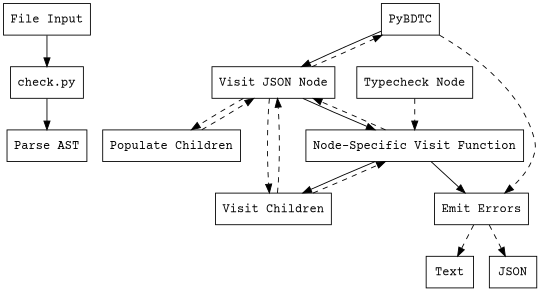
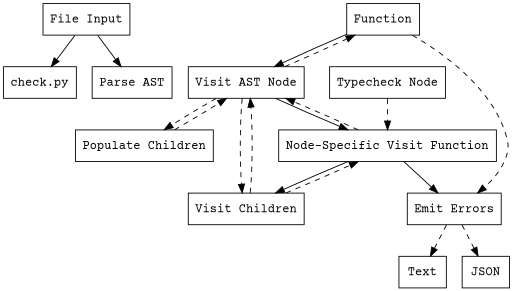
node "PyBDTC": label "PyBDTC" -> "Function"
node "Visit JSON Node": label "Visit JSON Node" -> "Visit AST Node"
edge "check.py" -> "Parse AST": now "File Input" -> "Parse AST"
